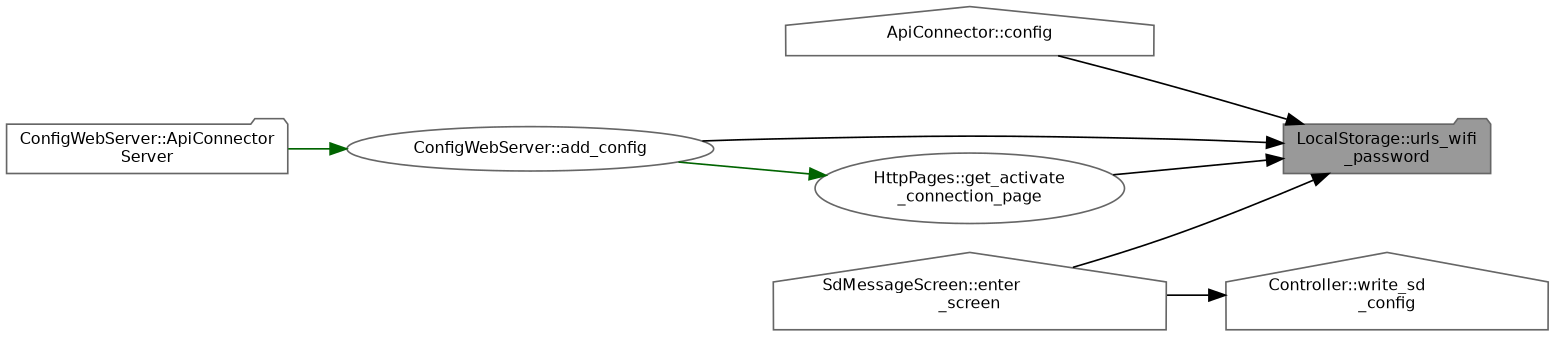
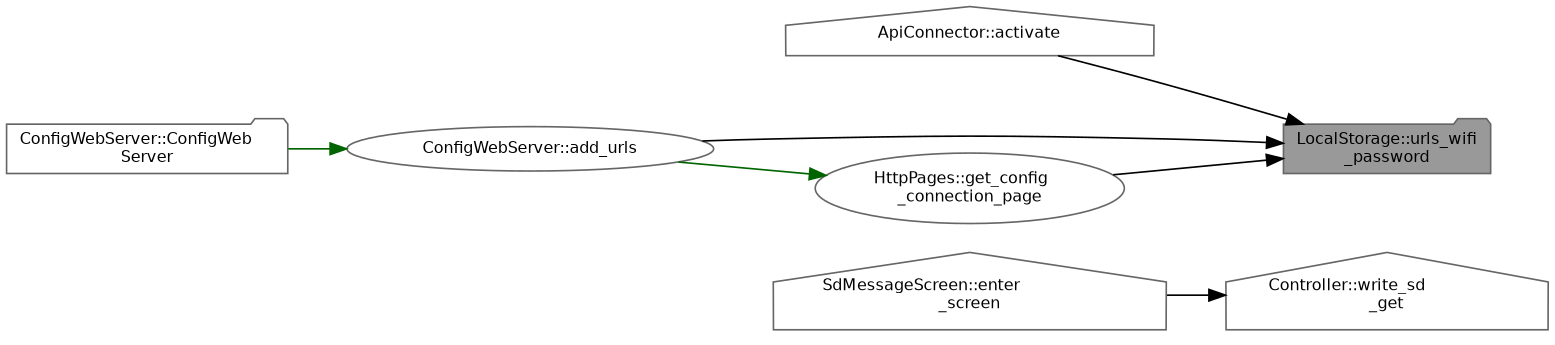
node "ApiConnector::config": label "ApiConnector::config" -> "ApiConnector::activate"
node "ConfigWebServer::ApiConnector Server": label "ConfigWebServer::ApiConnector Server" -> "ConfigWebServer::ConfigWeb Server"
node "ConfigWebServer::add_config": label "ConfigWebServer::add_config" -> "ConfigWebServer::add_urls"
node "HttpPages::get_activate _connection_page": label "HttpPages::get_activate _connection_page" -> "HttpPages::get_config _connection_page"
edge "SdMessageScreen::enter _screen" -> "LocalStorage::urls_wifi _password": removed
node "Controller::write_sd _config": label "Controller::write_sd _config" -> "Controller::write_sd _get"
